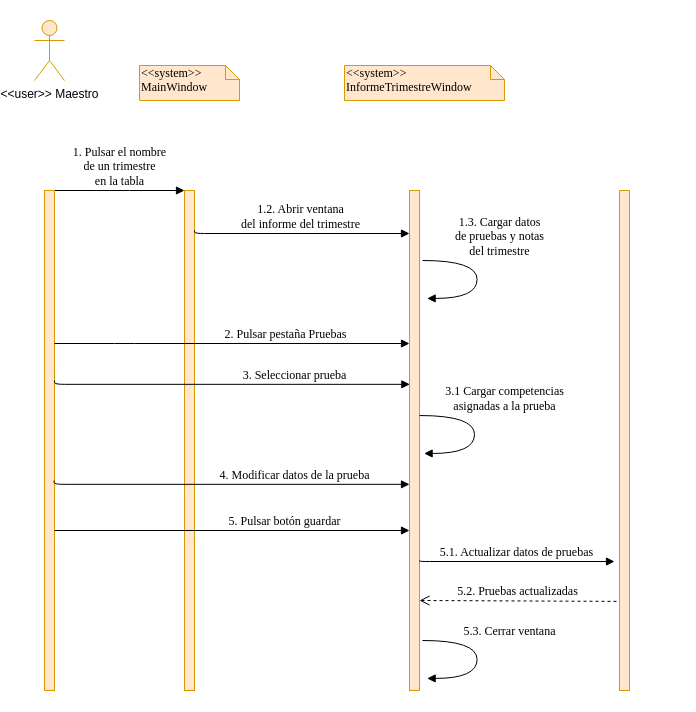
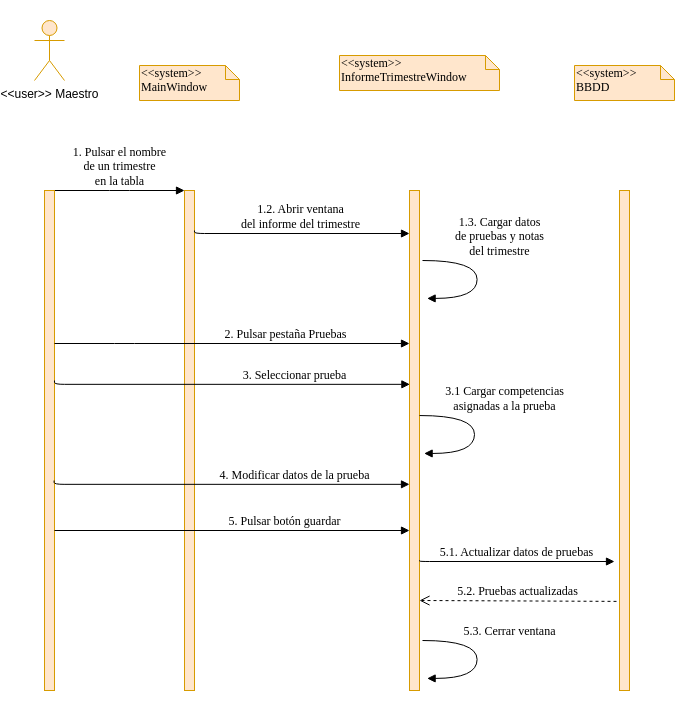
node "<<system>> InformeTrimestreWindow": moved (425, 83) -> (420, 73)
node "<<system>> BBDD": added
